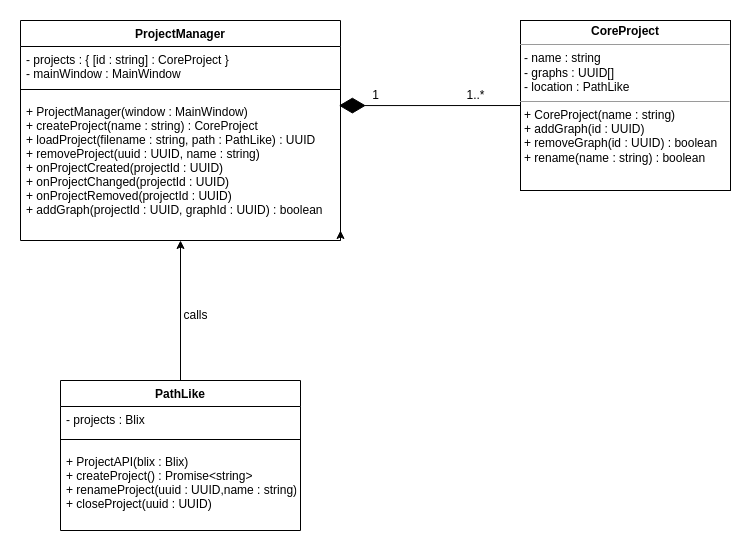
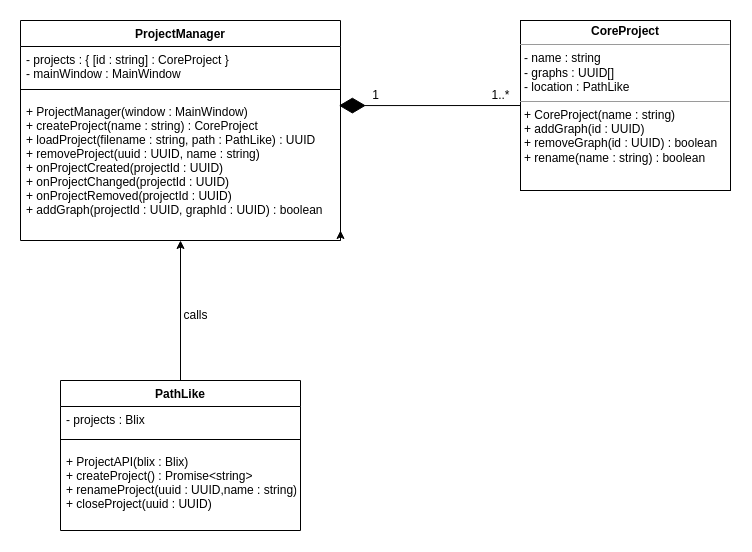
node "1..*": moved (476, 96) -> (501, 96)
